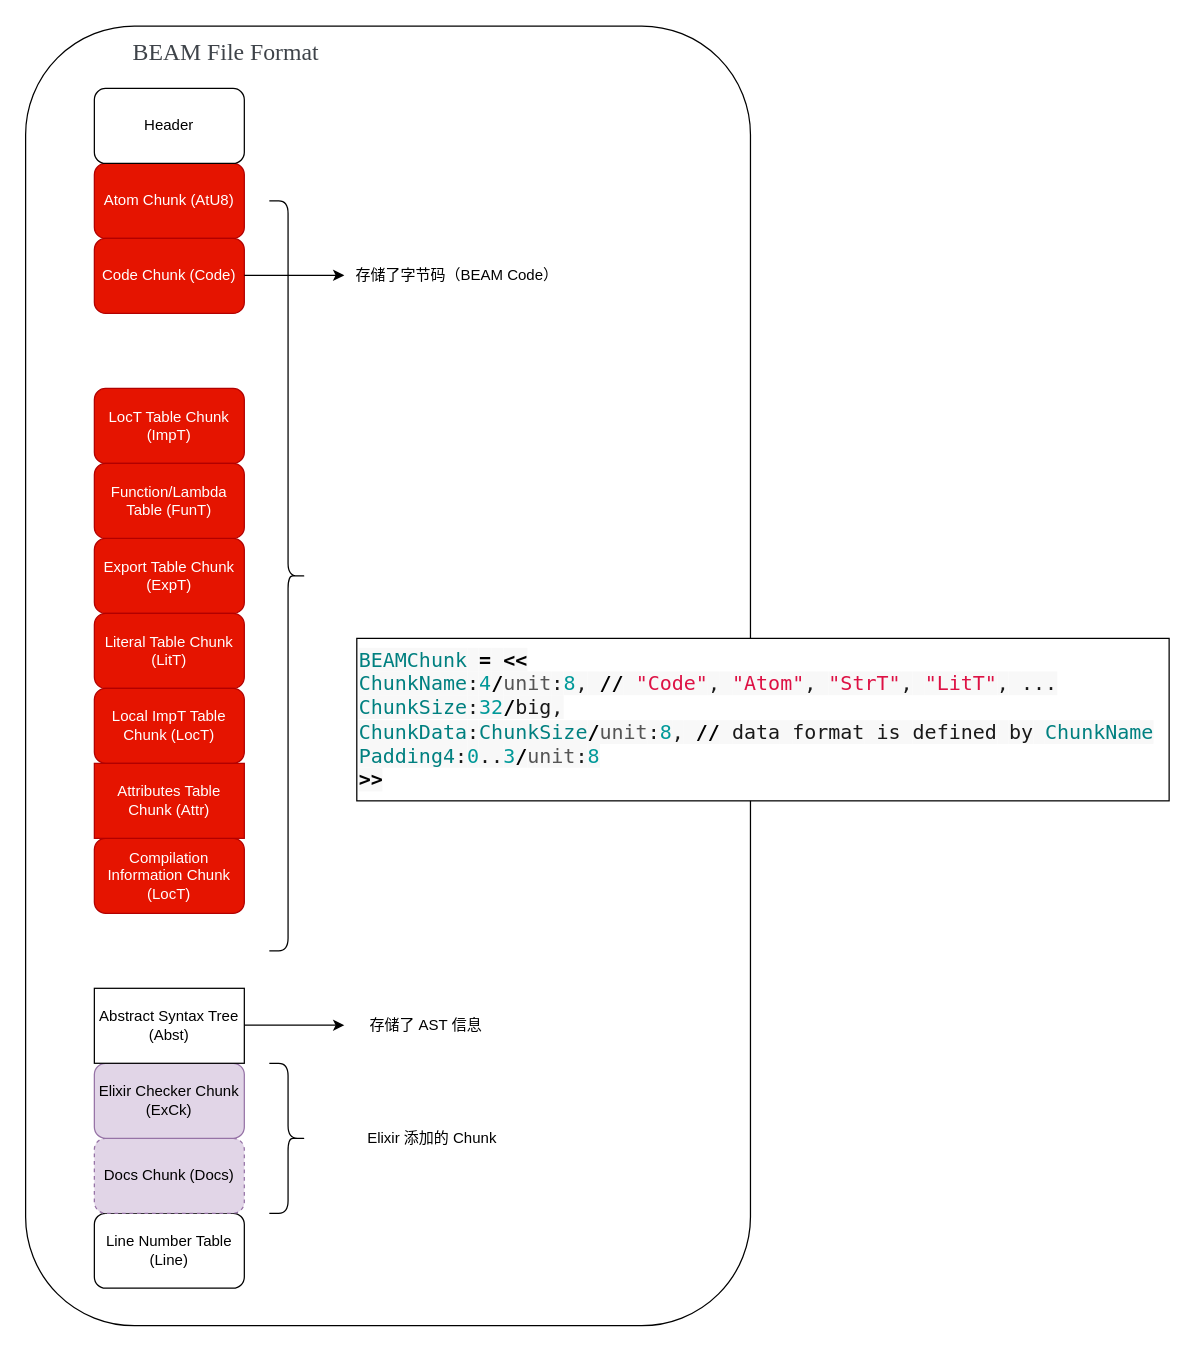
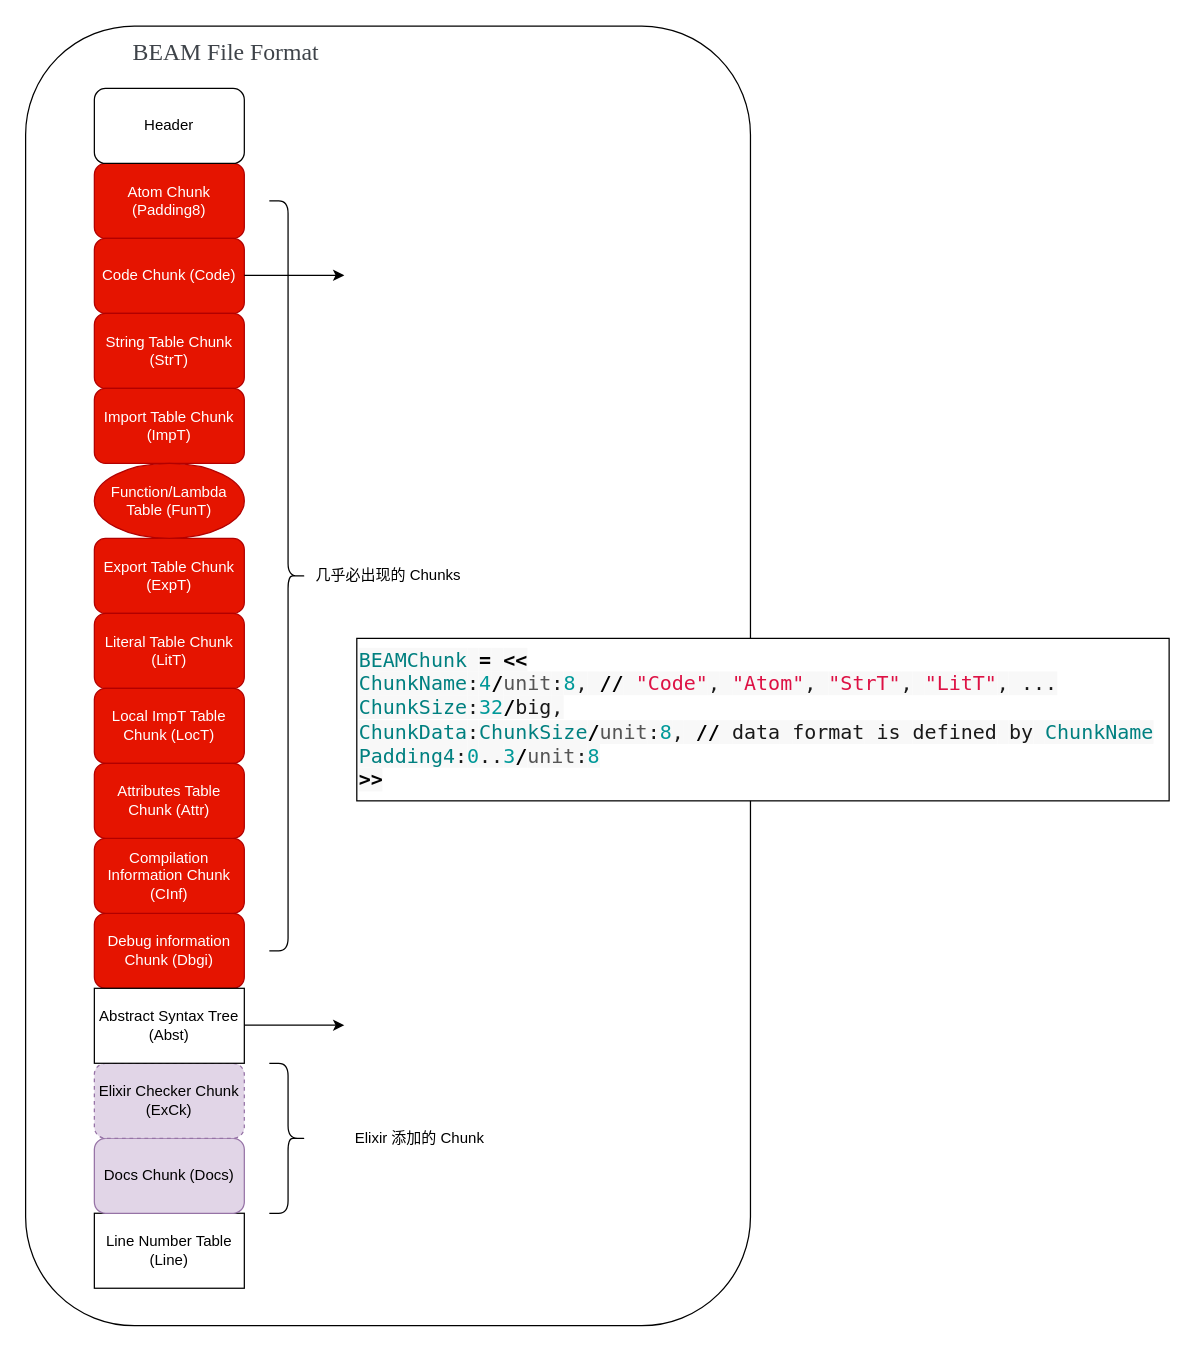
node "Atom Chunk (AtU8)": label "Atom Chunk (AtU8)" -> "Atom Chunk (Padding8)"
node "存储了字节码（BEAM Code）": removed
node "String Table Chunk (StrT)": added
node "LocT Table Chunk (ImpT)": label "LocT Table Chunk (ImpT)" -> "Import Table Chunk (ImpT)"
node "Function/Lambda Table (FunT)": shape rounded rectangle -> ellipse
node "几乎必出现的 Chunks": added
node "Attributes Table Chunk (Attr)": shape rectangle -> rounded rectangle
node "Compilation Information Chunk (LocT)": label "Compilation Information Chunk (LocT)" -> "Compilation Information Chunk (CInf)"
node "Debug information Chunk (Dbgi)": added
node "存储了 AST 信息": removed
node "Elixir Checker Chunk (ExCk)": style solid -> dashed
node "Elixir 添加的 Chunk": moved (432, 1138) -> (419, 1138)
node "Docs Chunk (Docs)": style dashed -> solid
node "Line Number Table (Line)": shape rounded rectangle -> rectangle
